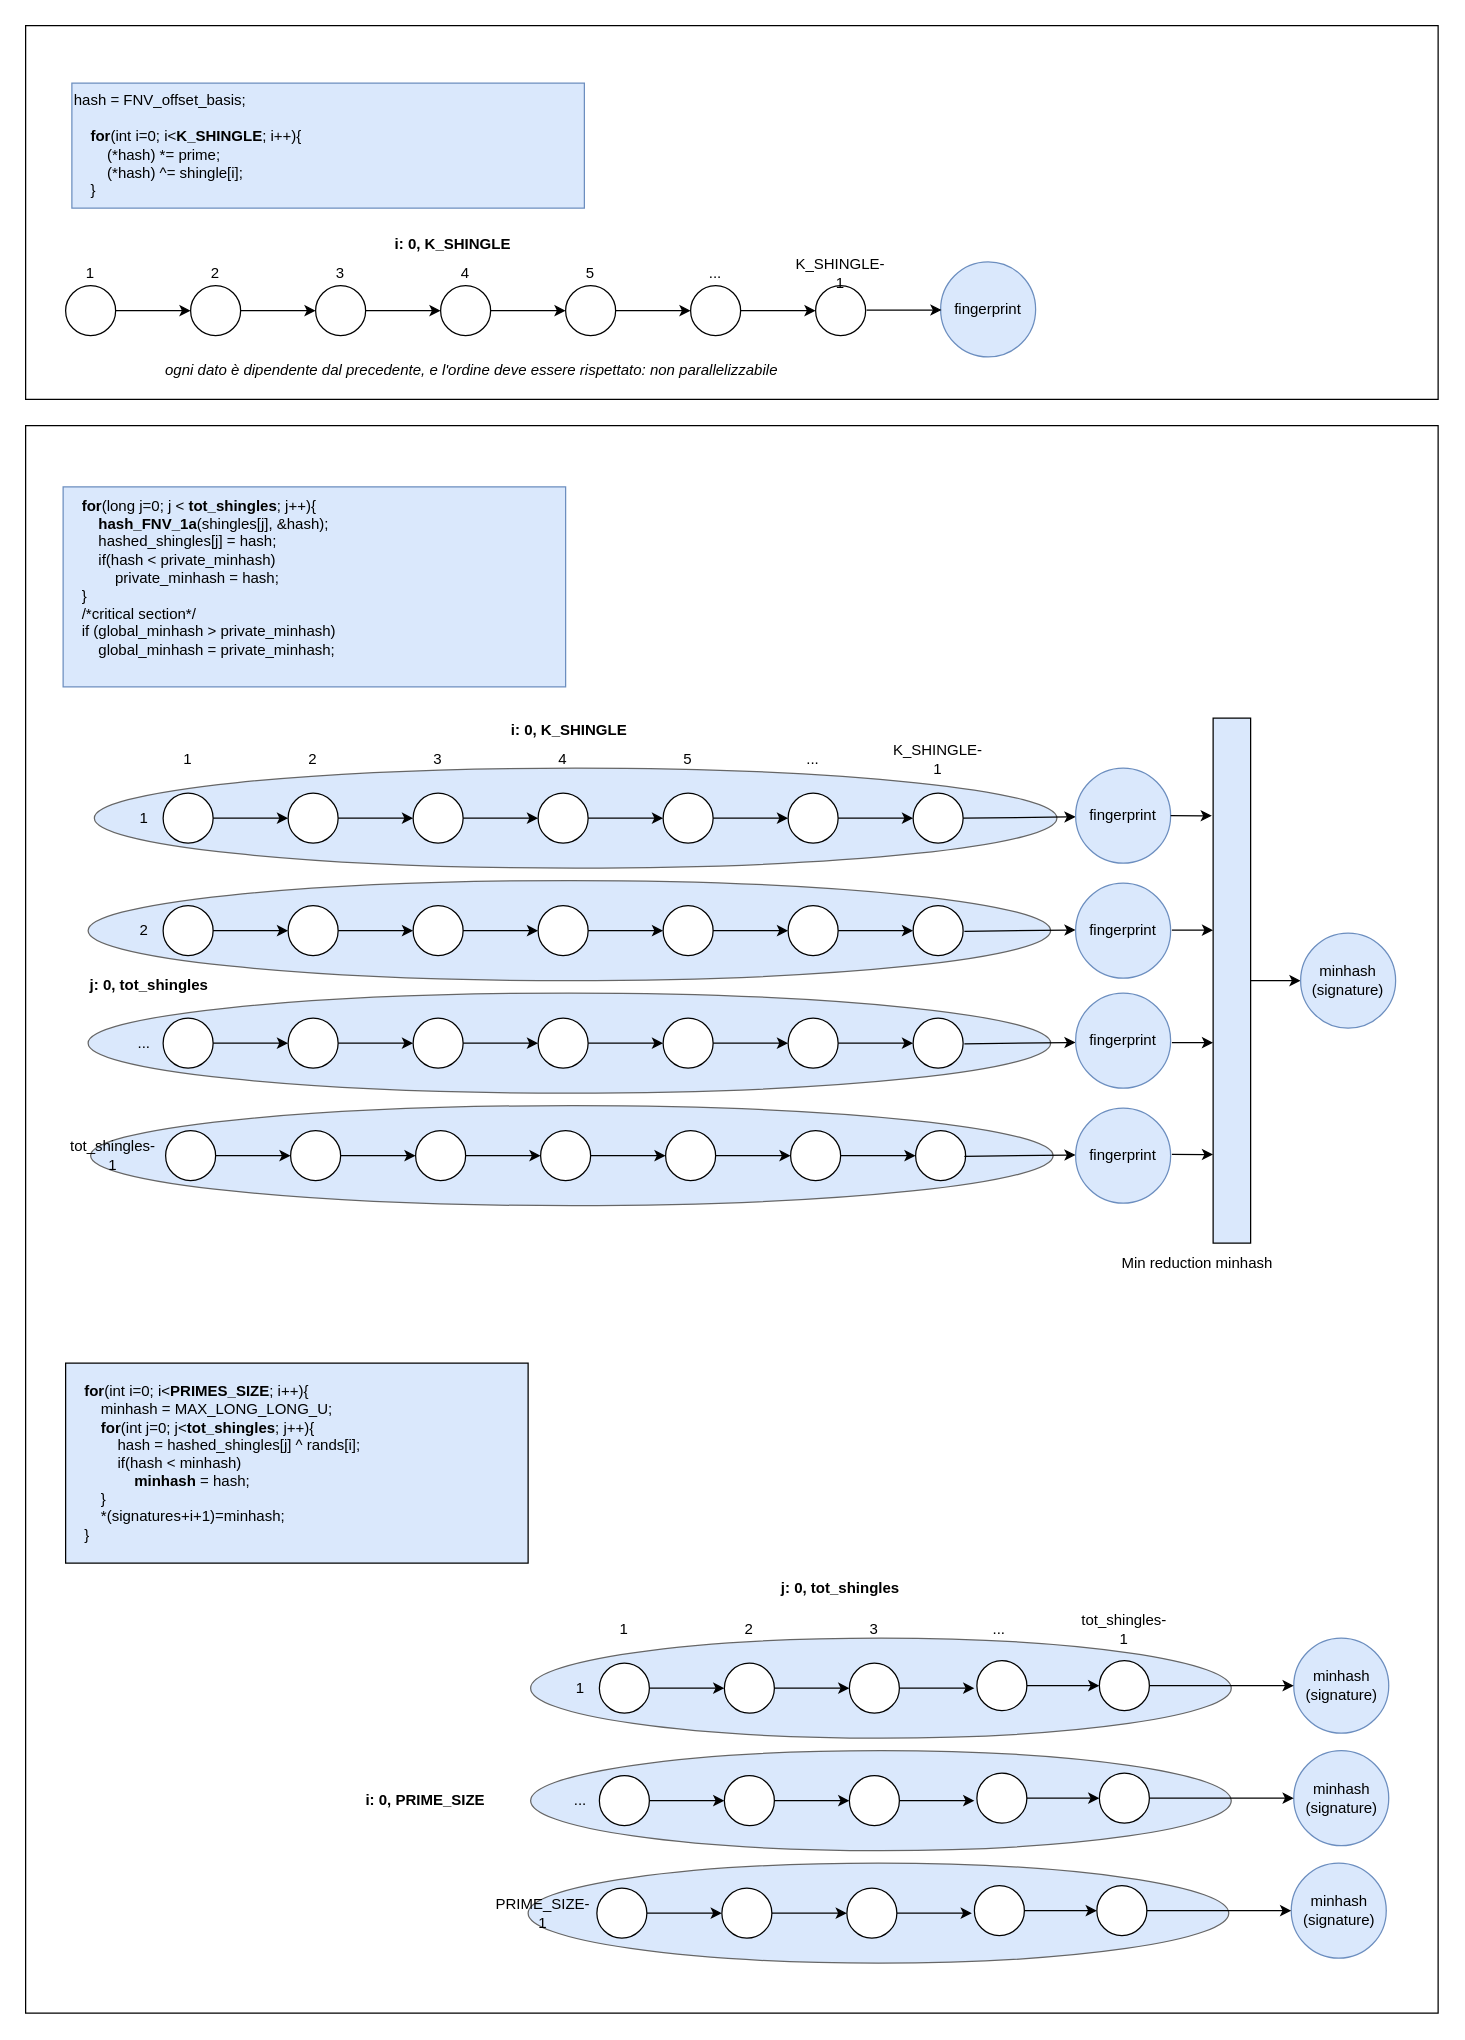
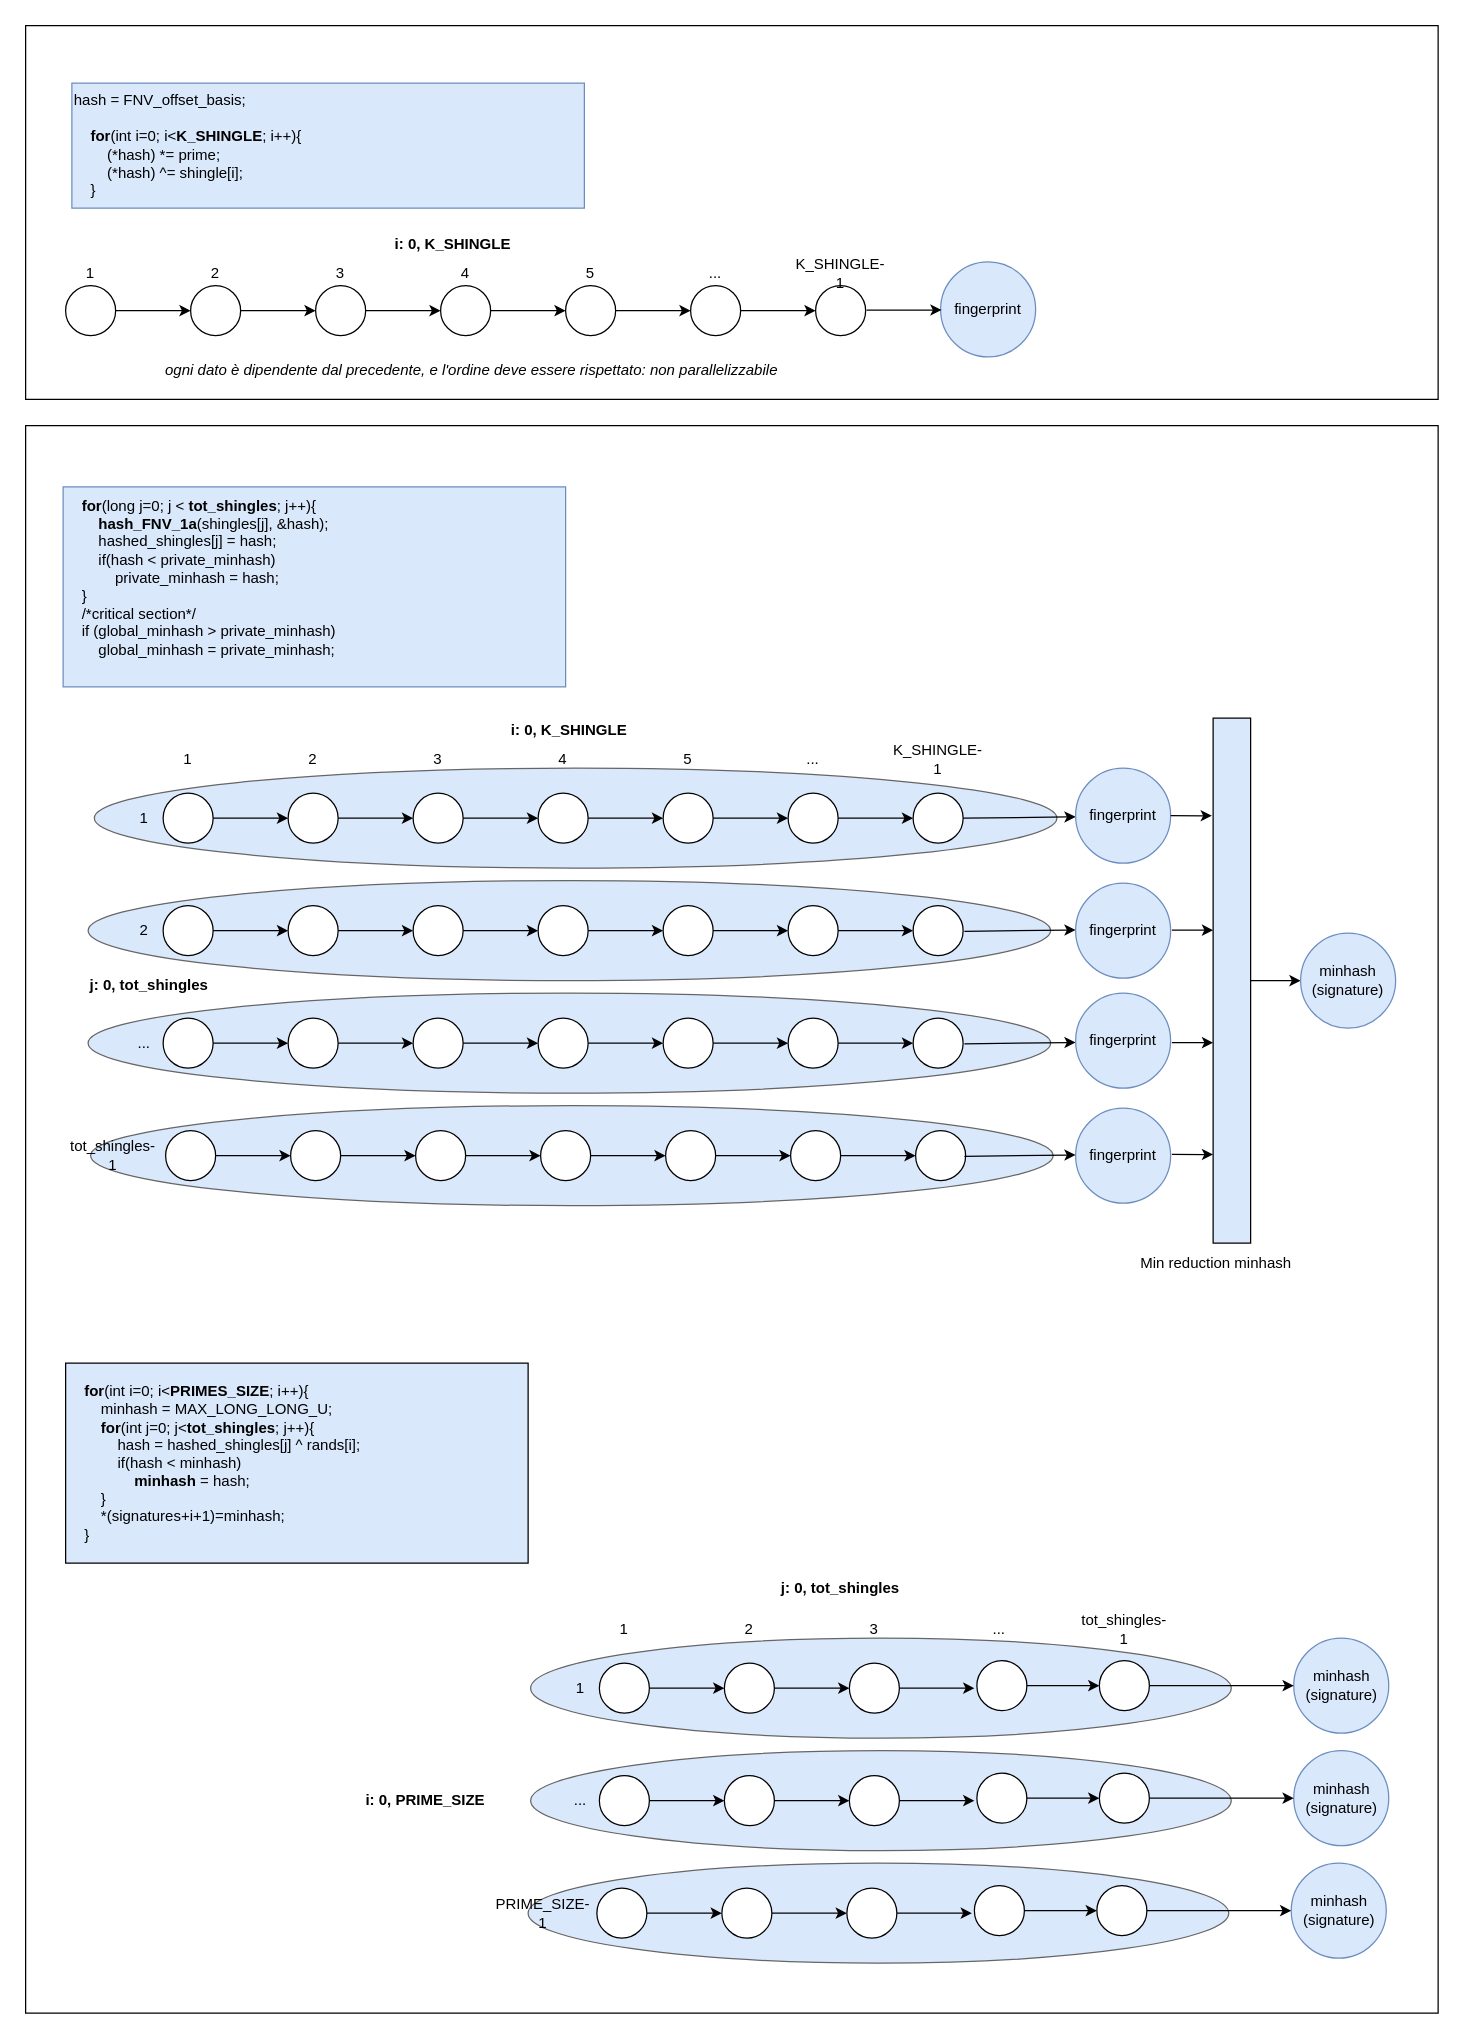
node "Min reduction minhash": moved (1198, 1263) -> (1216, 1263)
